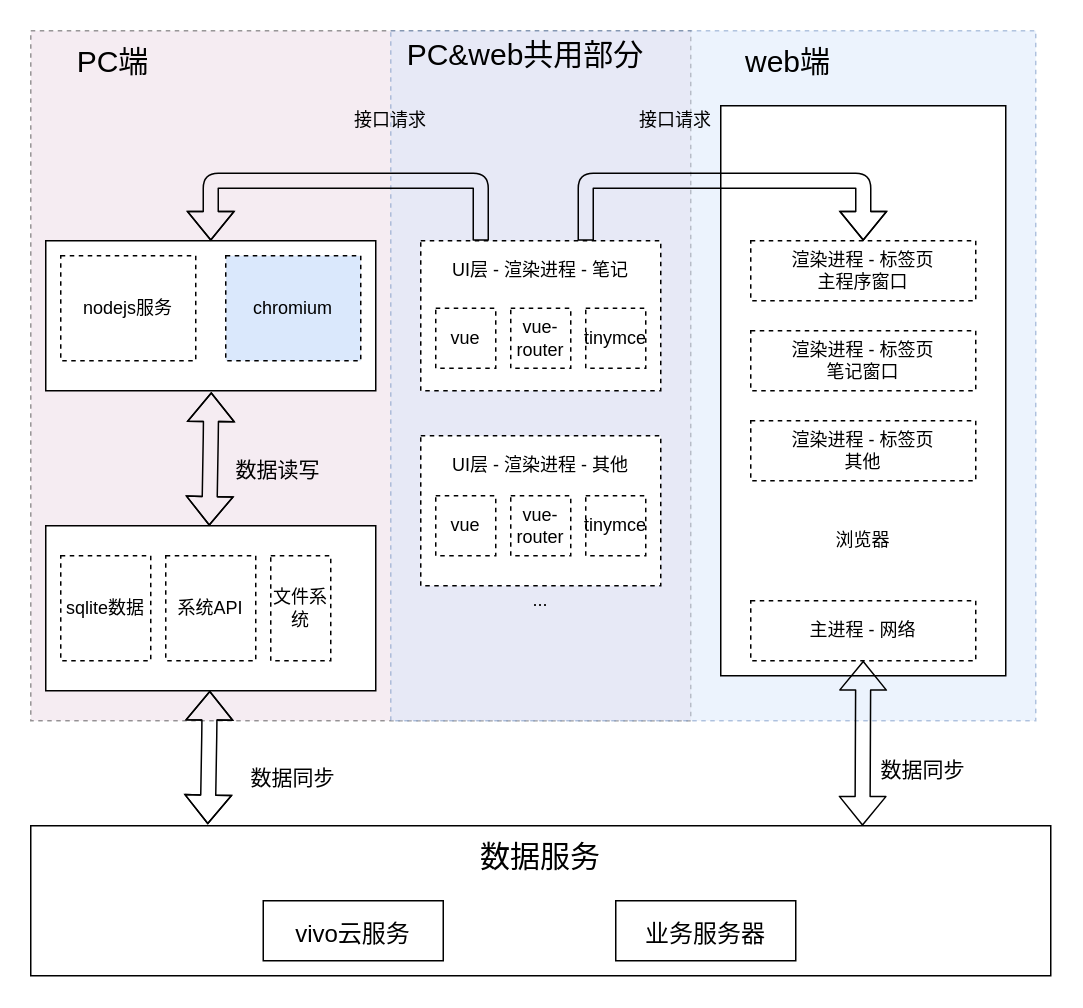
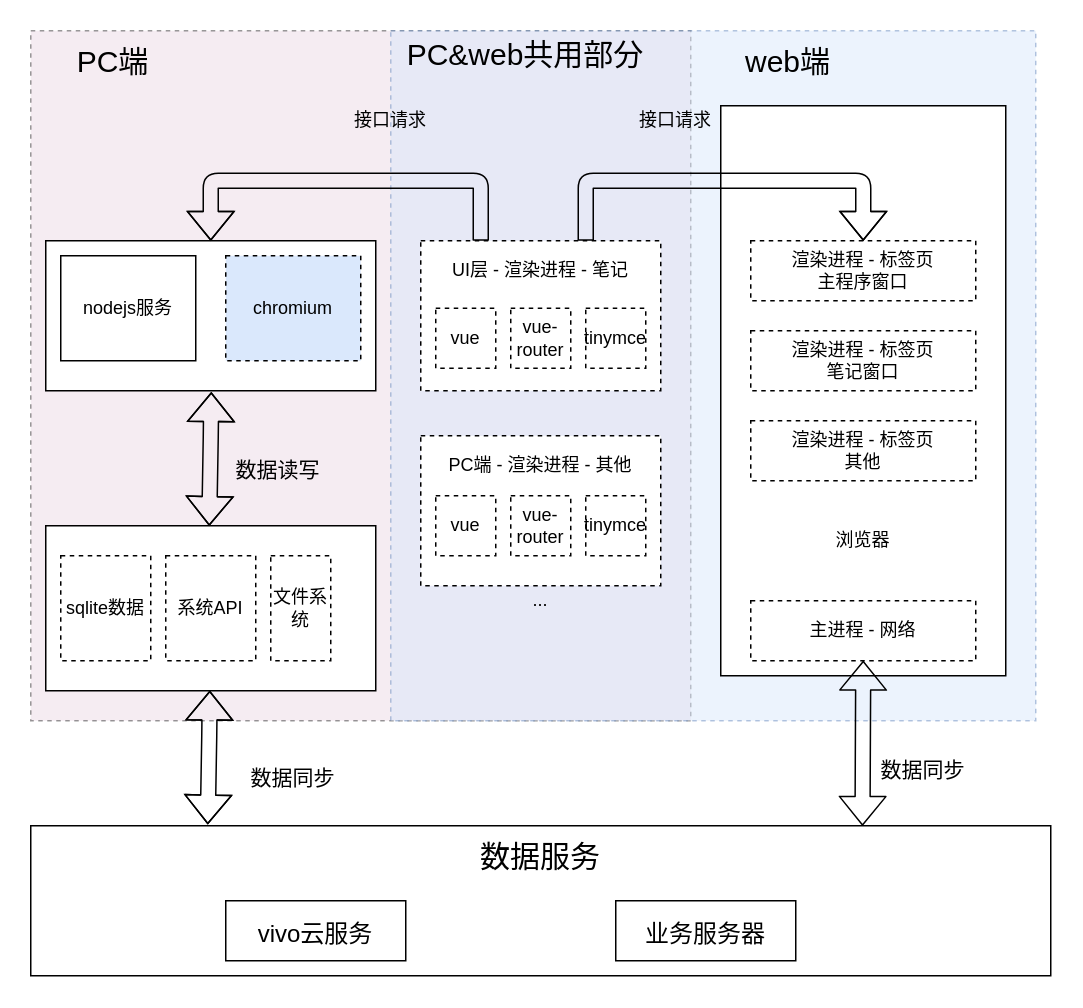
node "nodejs服务": style dashed -> solid
node "UI层 - 渲染进程 - 其他": label "UI层 - 渲染进程 - 其他" -> "PC端 - 渲染进程 - 其他"
node "vivo云服务": moved (353, 931) -> (316, 931)
